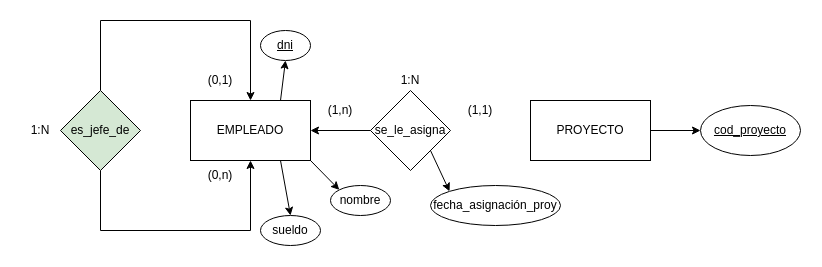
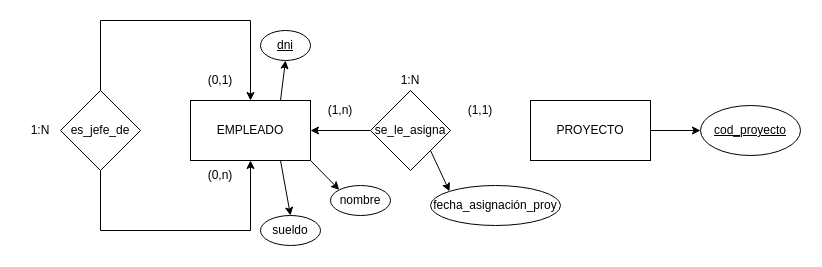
node "es_jefe_de": fillcolor #d5e8d4 -> #ffffff
